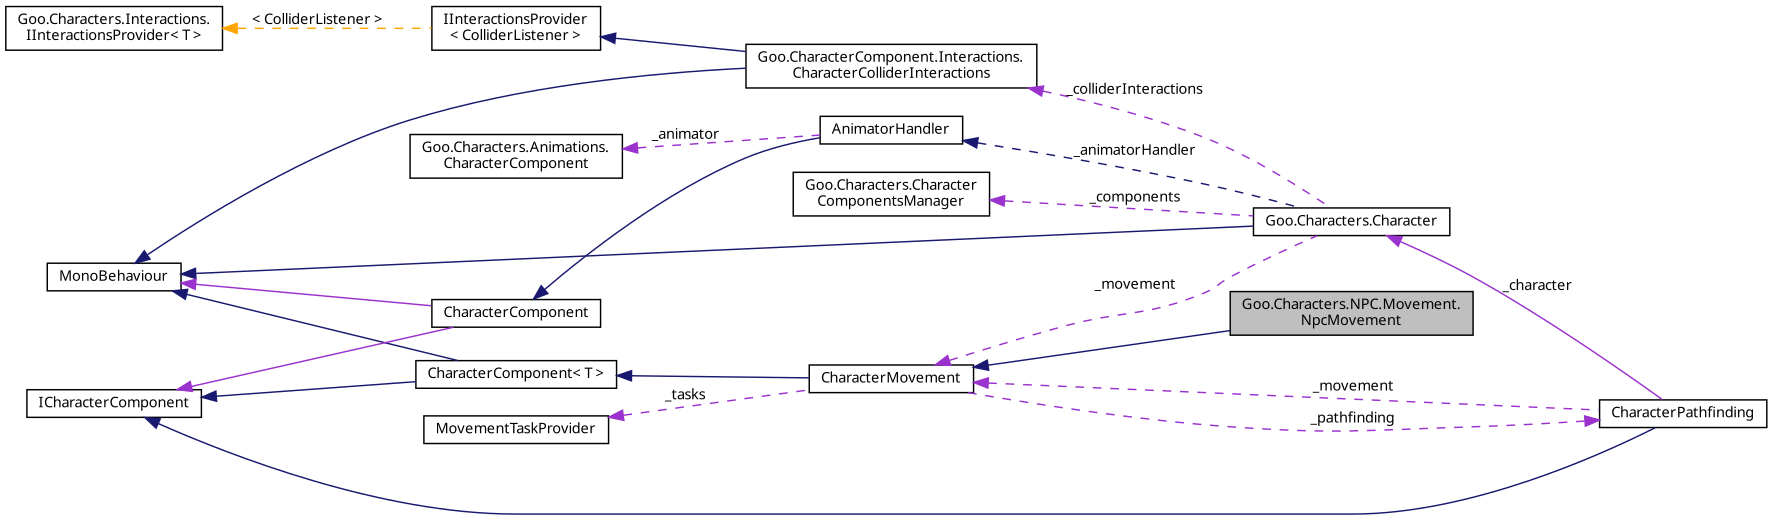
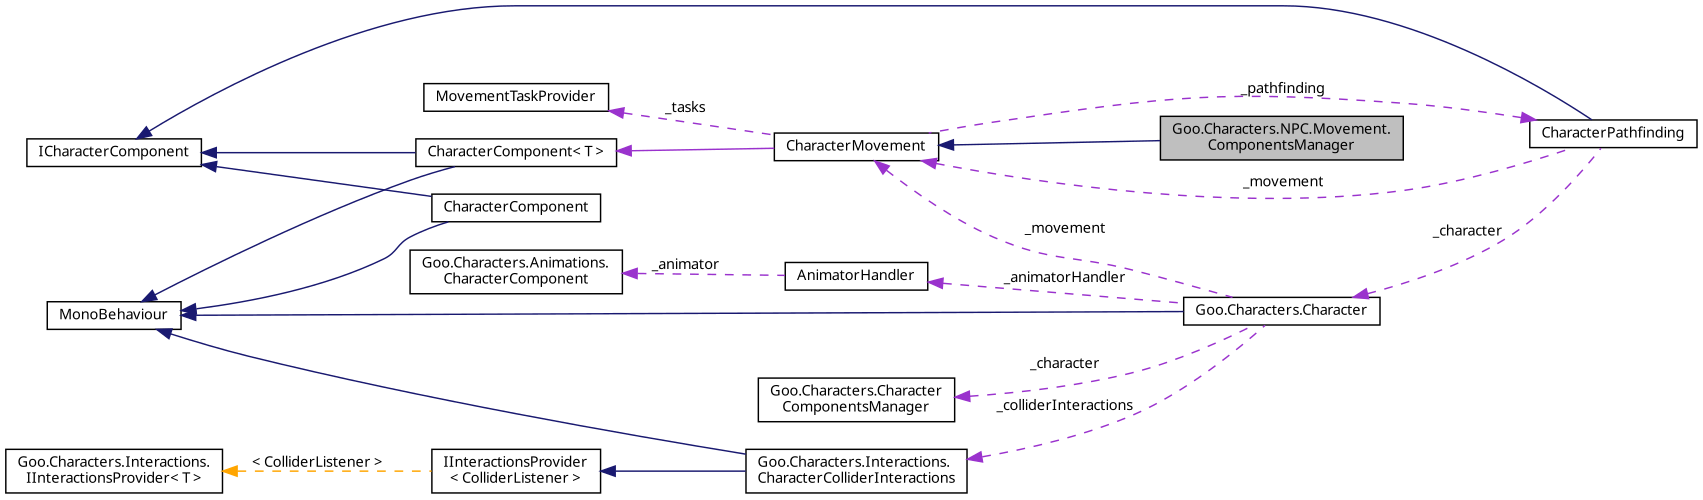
node "Goo.CharacterComponent.Interactions. CharacterColliderInteractions": label "Goo.CharacterComponent.Interactions. CharacterColliderInteractions" -> "Goo.Characters.Interactions. CharacterColliderInteractions"
edge "Goo.Characters.Character" -> "AnimatorHandler": color midnightblue -> darkorchid3
edge "AnimatorHandler" -> "CharacterComponent": removed
edge "Goo.Characters.Character" -> "Goo.Characters.Character ComponentsManager": label " _components" -> " _character"
edge "CharacterComponent" -> "MonoBehaviour": color darkorchid3 -> midnightblue
node "Goo.Characters.NPC.Movement. NpcMovement": label "Goo.Characters.NPC.Movement. NpcMovement" -> "Goo.Characters.NPC.Movement. ComponentsManager"
edge "CharacterPathfinding" -> "Goo.Characters.Character": style solid -> dashed
edge "CharacterComponent" -> "ICharacterComponent": color darkorchid3 -> midnightblue
edge "CharacterMovement" -> "CharacterComponent< T >": color midnightblue -> darkorchid3
